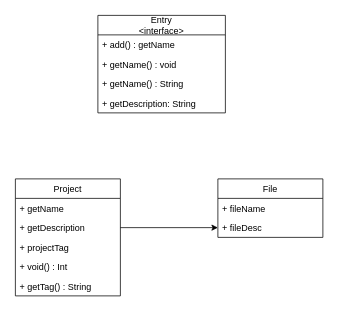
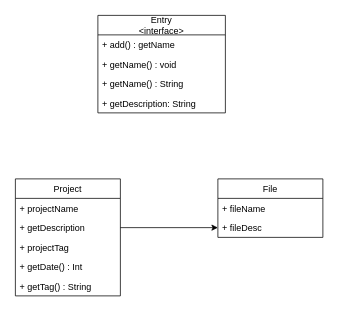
node "+ getName": label "+ getName" -> "+ projectName"
node "+ void() : Int": label "+ void() : Int" -> "+ getDate() : Int"
